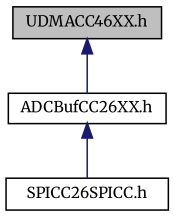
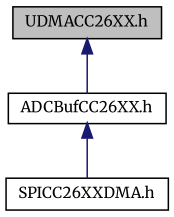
node "UDMACC46XX.h": label "UDMACC46XX.h" -> "UDMACC26XX.h"
node "SPICC26SPICC.h": label "SPICC26SPICC.h" -> "SPICC26XXDMA.h"
